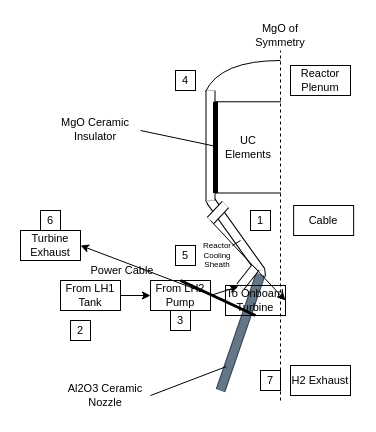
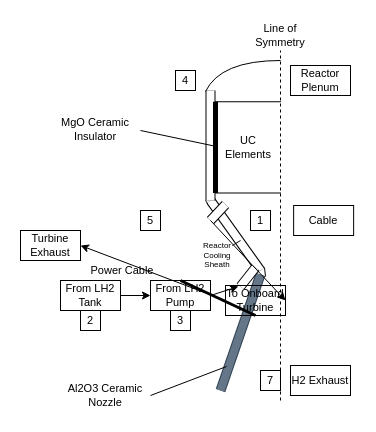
node "MgO of Symmetry": label "MgO of Symmetry" -> "Line of Symmetry"
node "6": removed
node "5": moved (186, 256) -> (151, 221)
node "From LH1 Tank": label "From LH1 Tank" -> "From LH2 Tank"
node "2": moved (81, 331) -> (91, 321)
